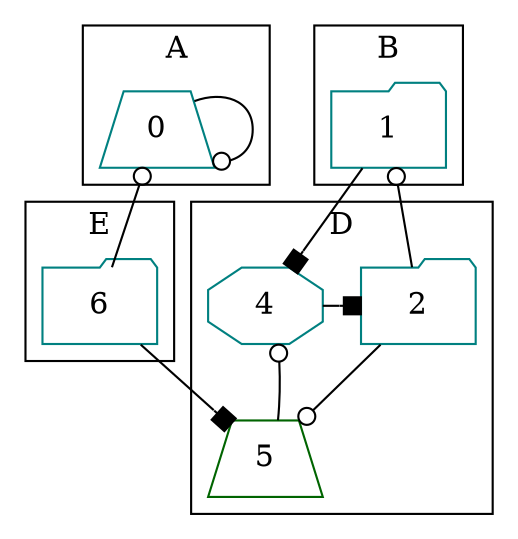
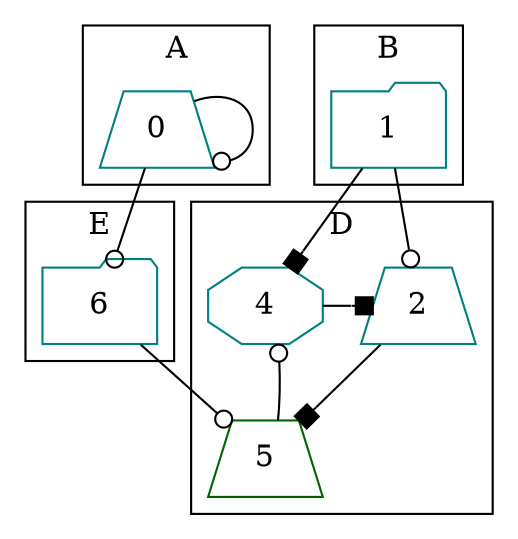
edge "6" -> "0": reversed
edge "2" -> "1": reversed
node "2": shape folder -> trapezium
edge "6" -> "5": arrowhead box -> odot
edge "2" -> "5": arrowhead odot -> box
